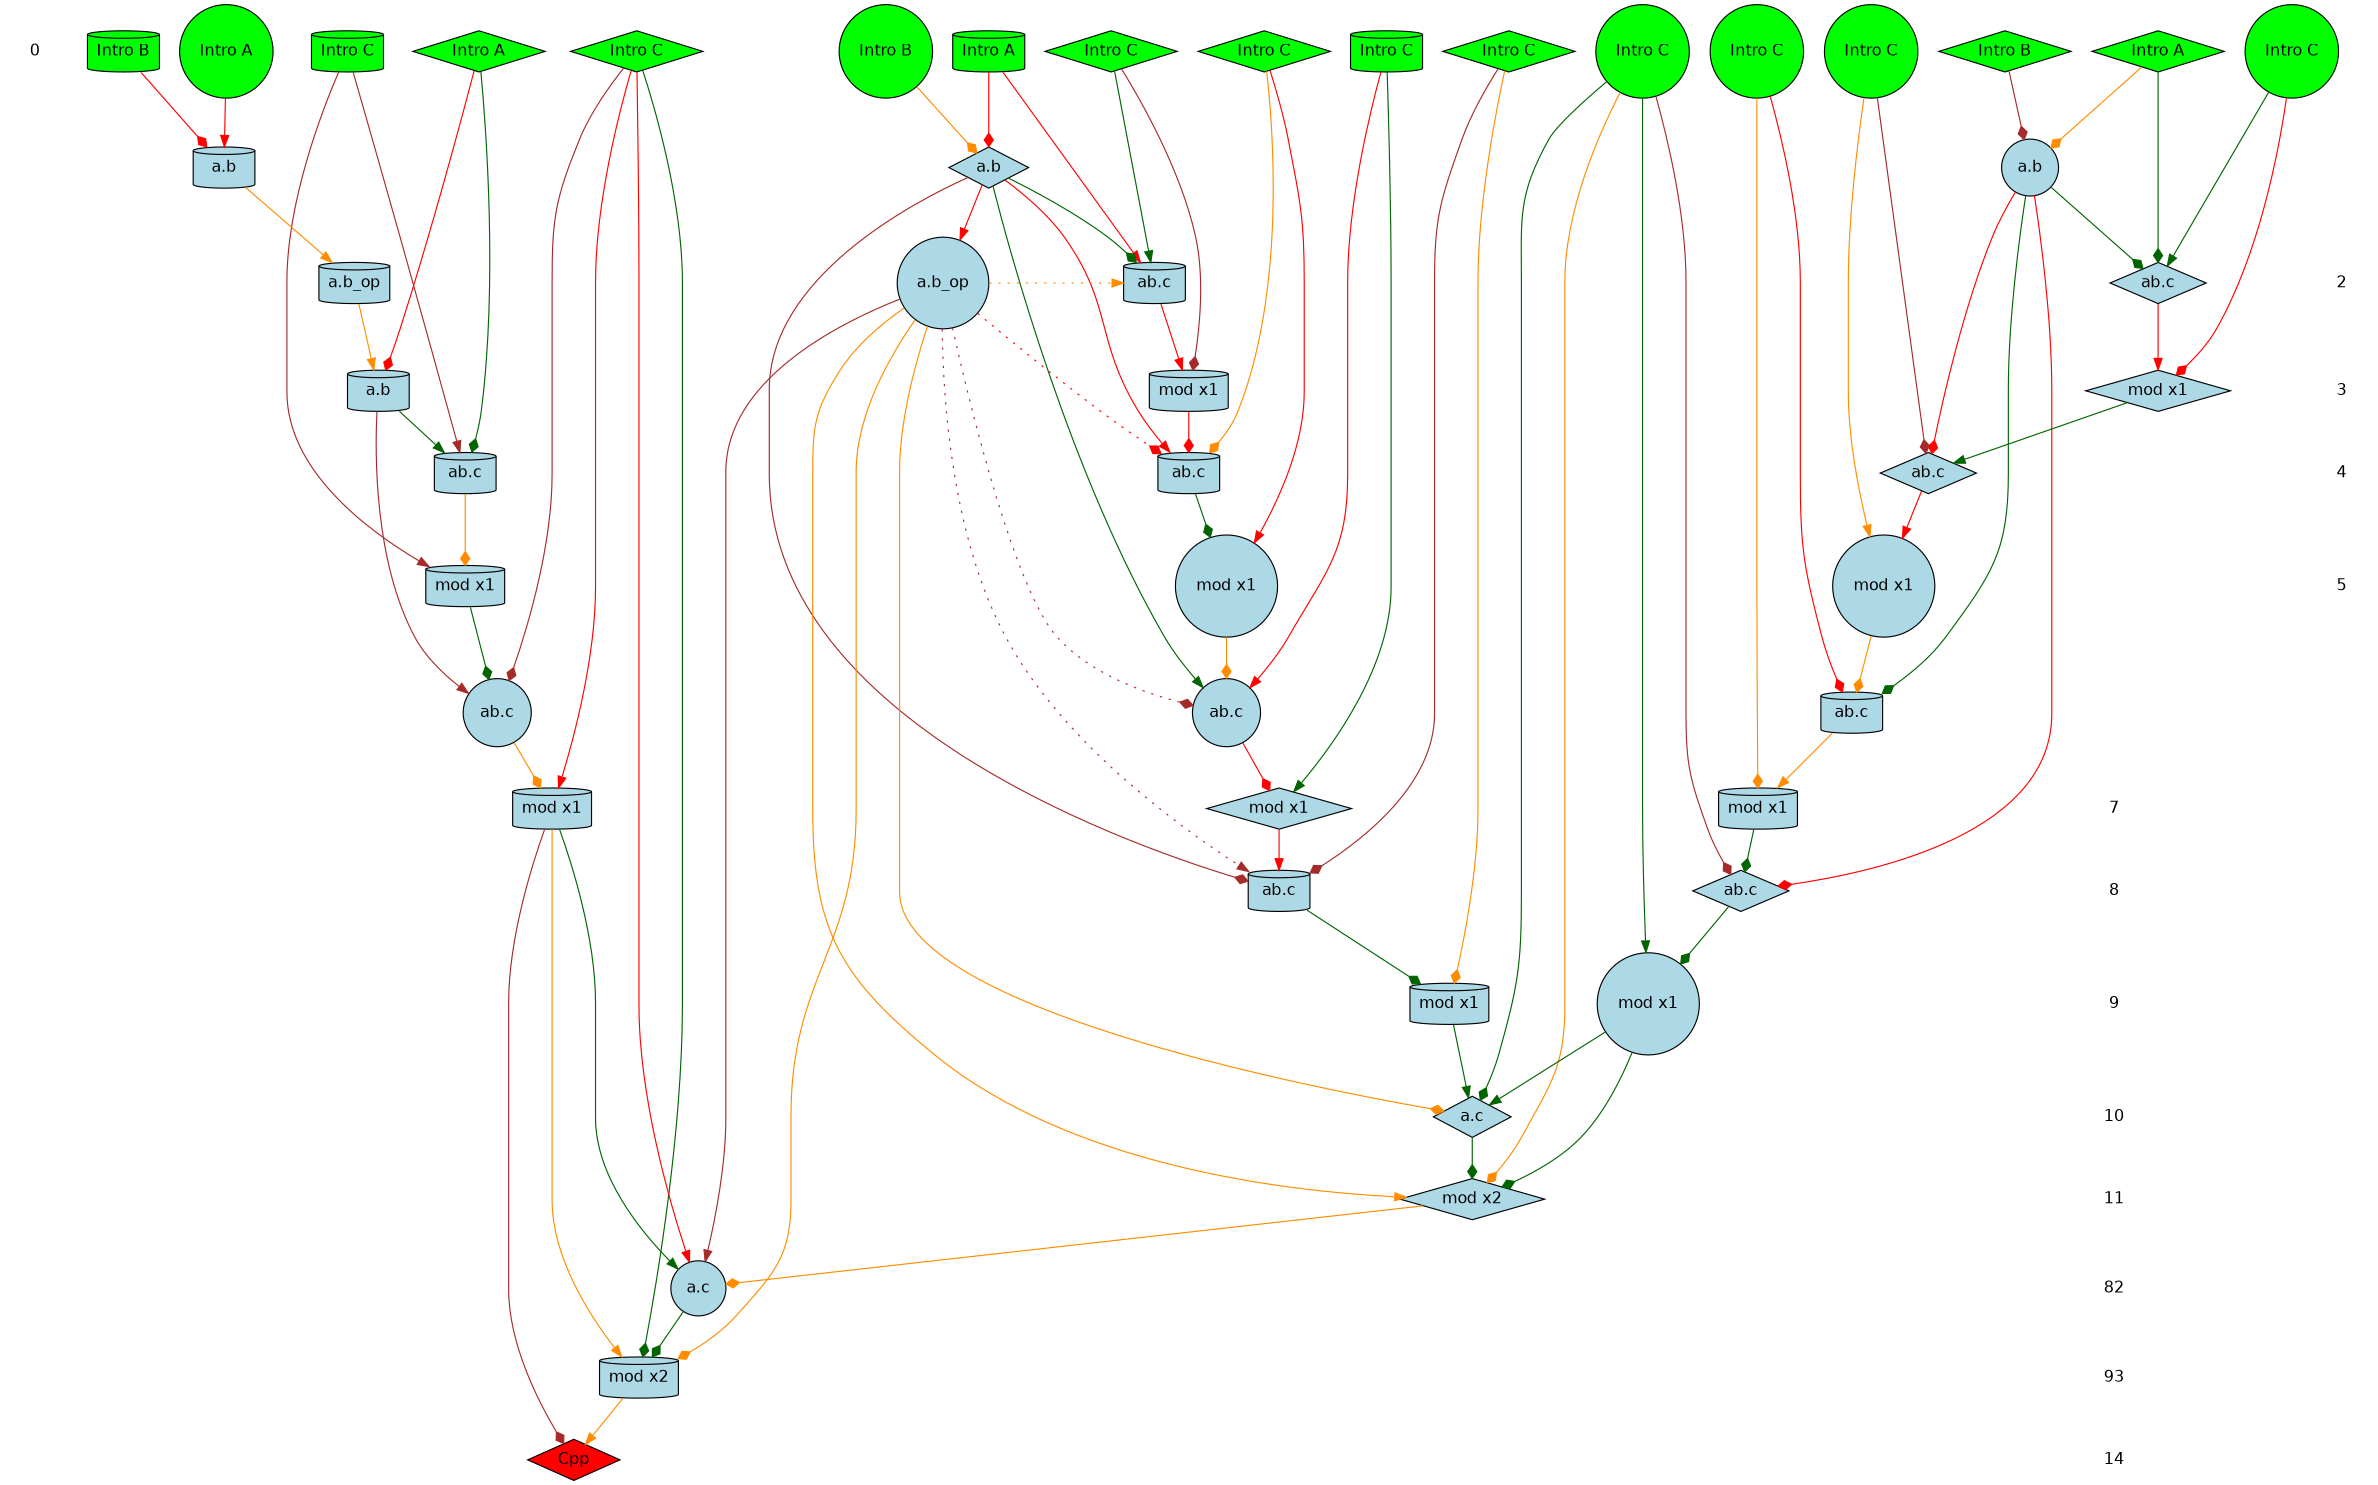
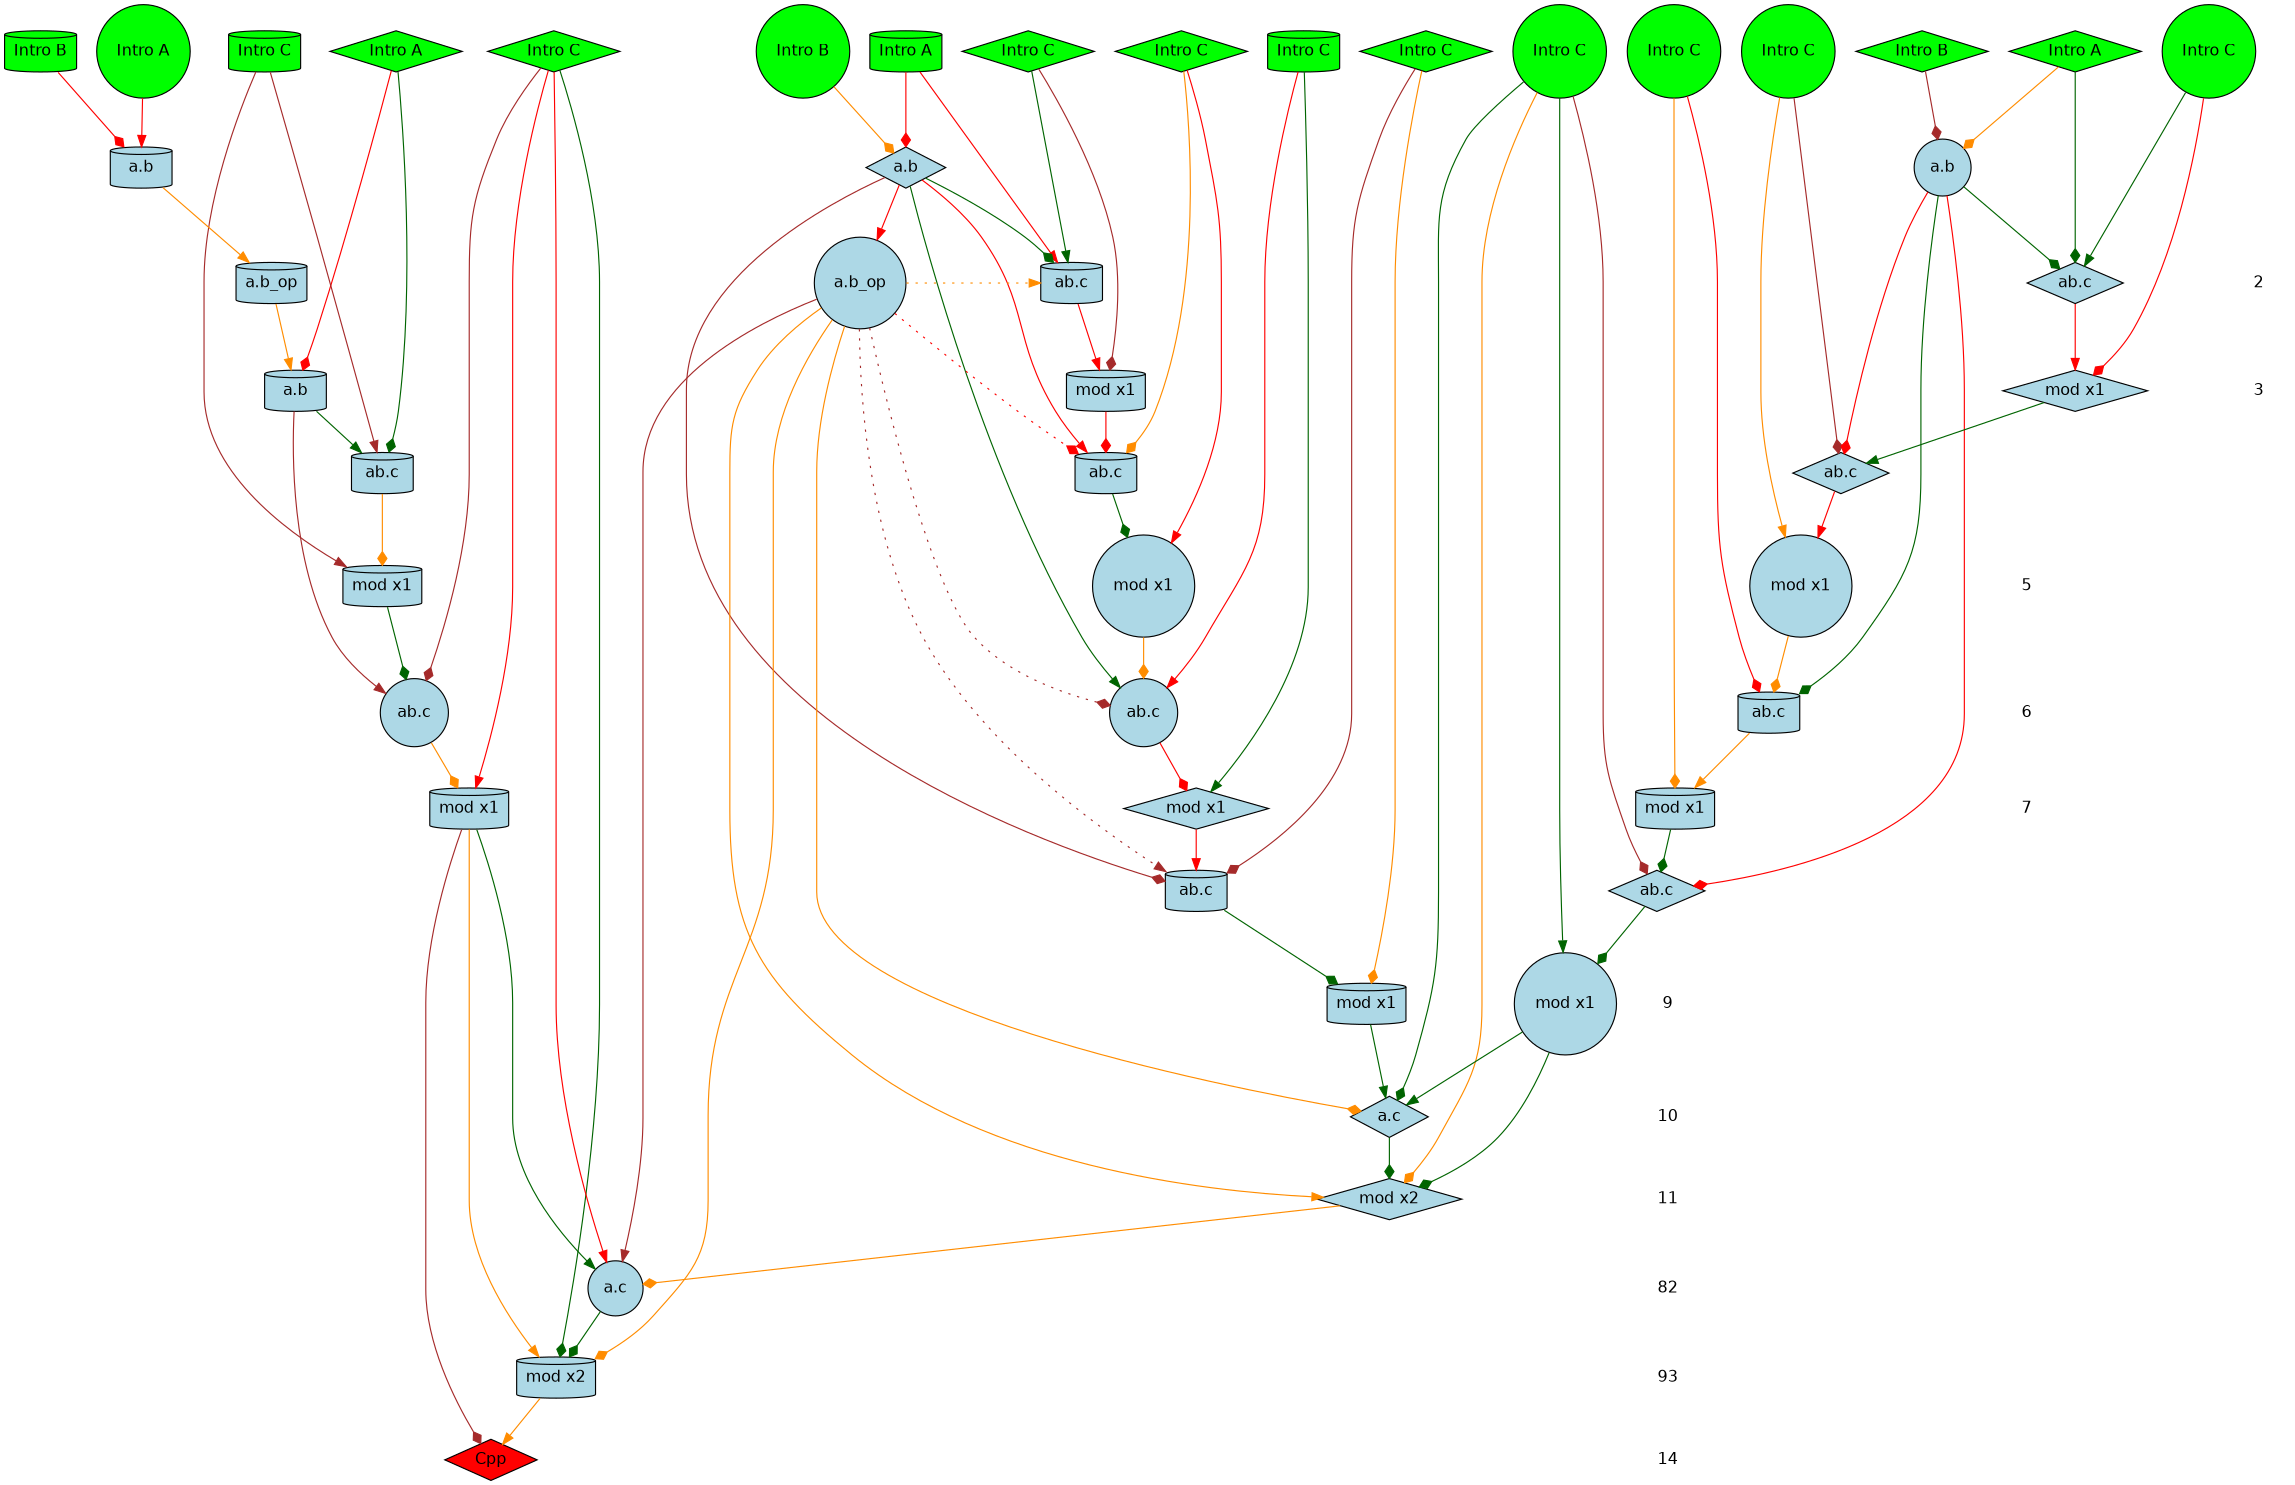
node "0": removed
node "4": removed
node "6": added
node "8": removed
